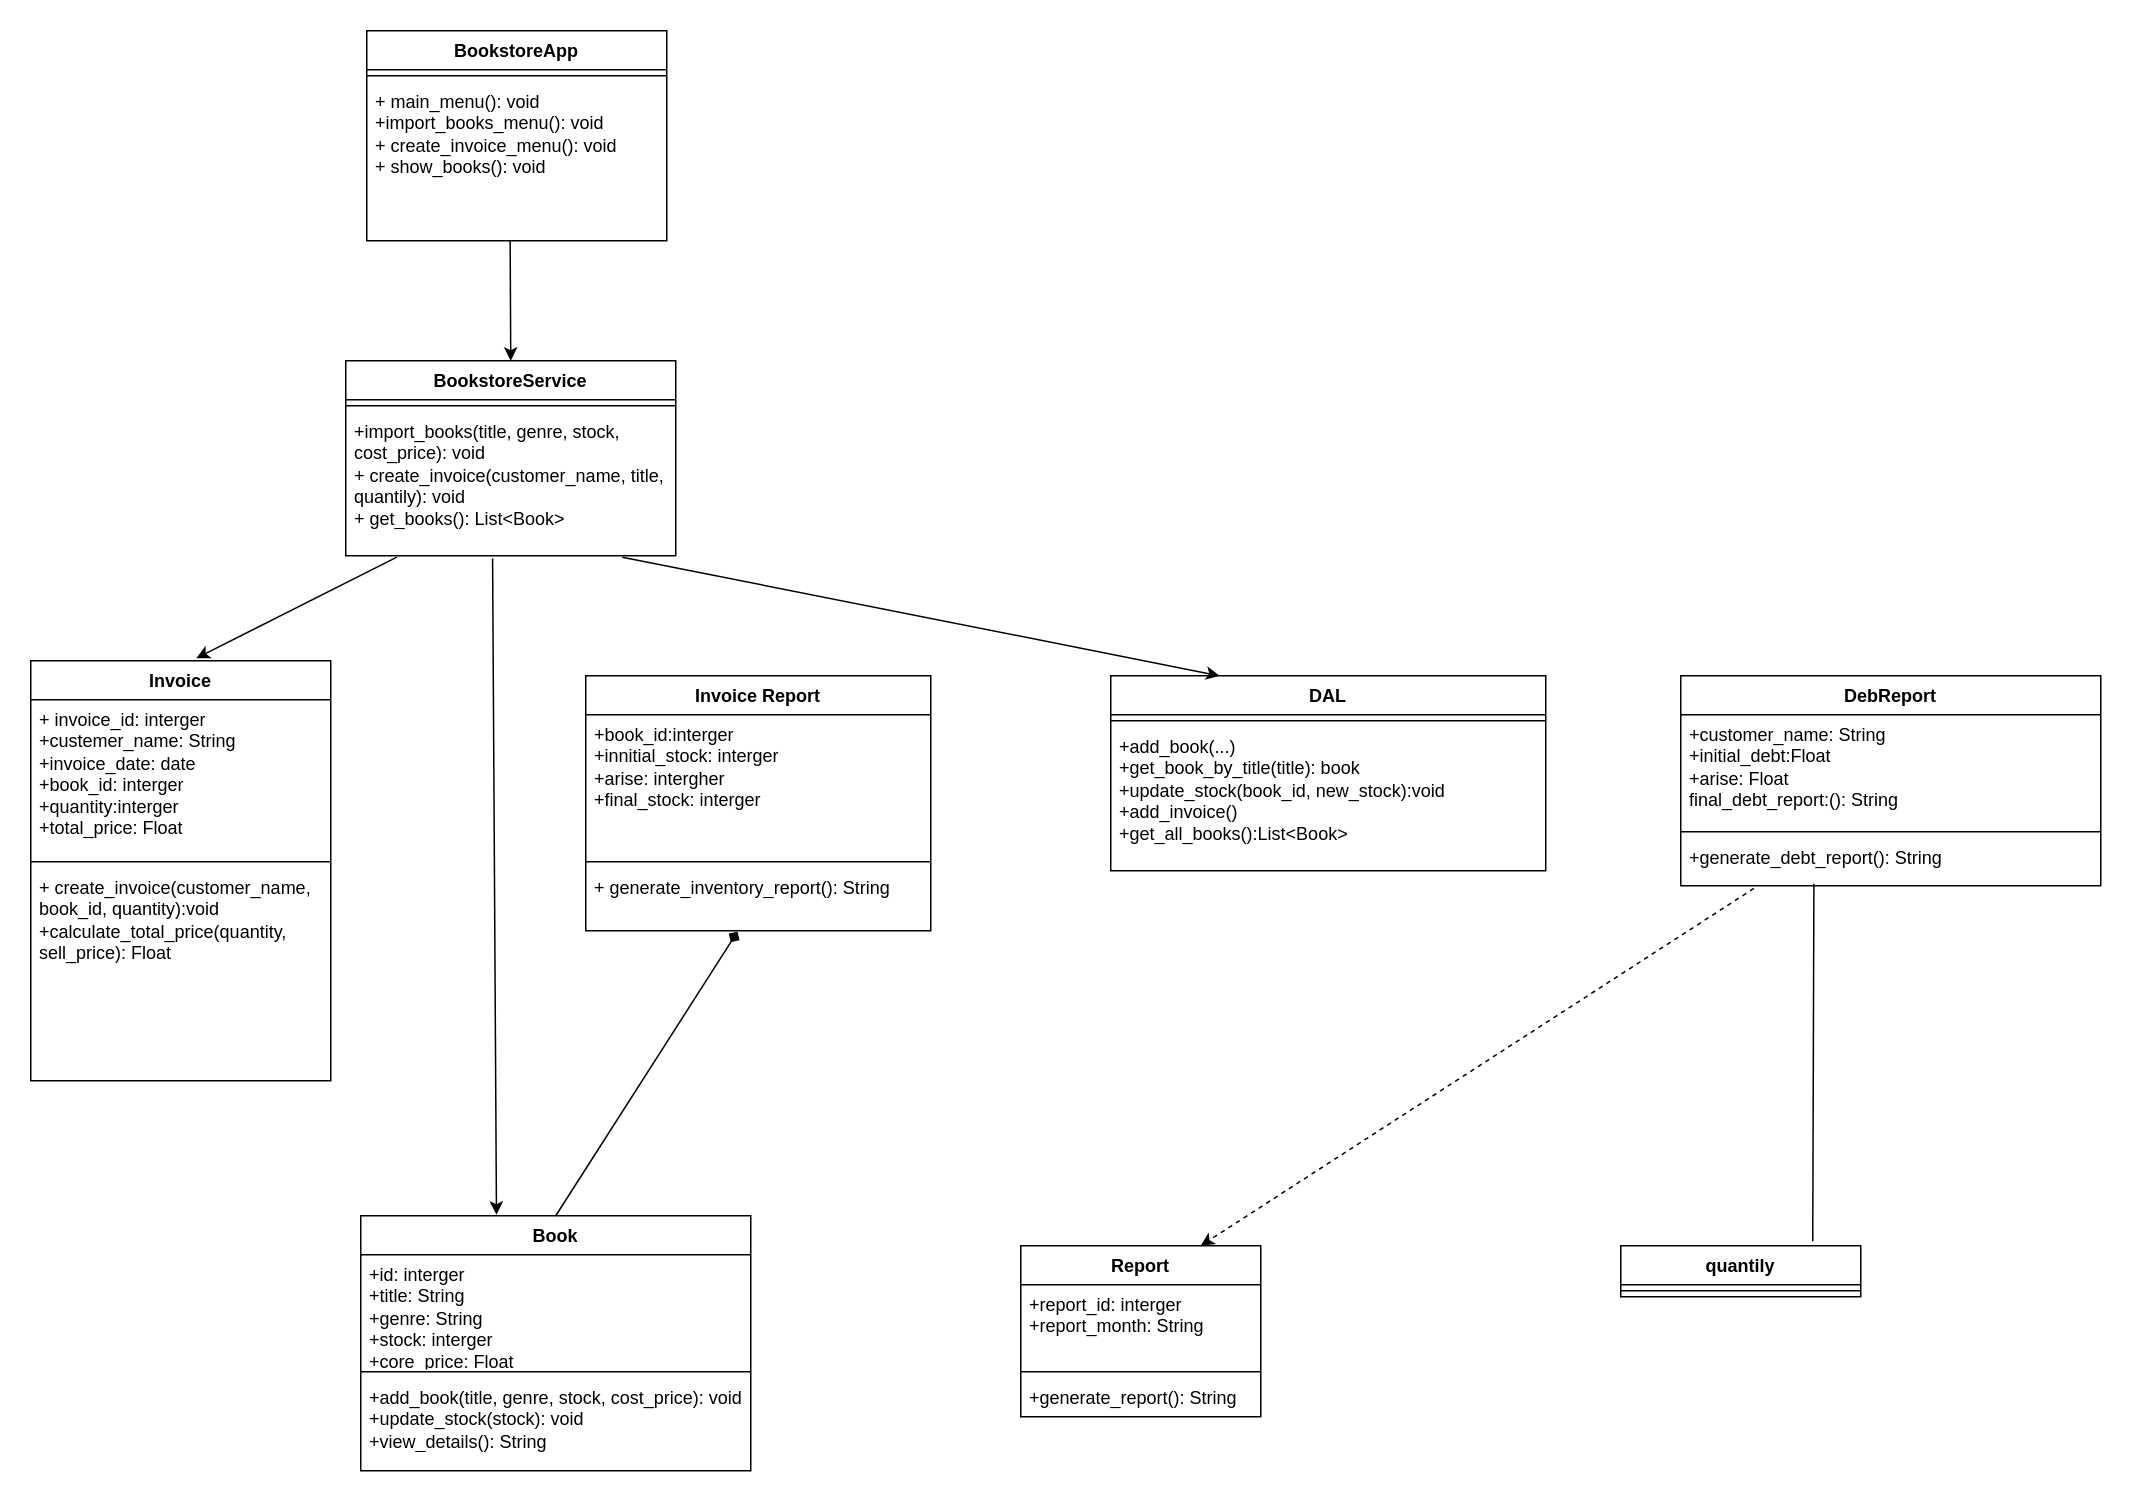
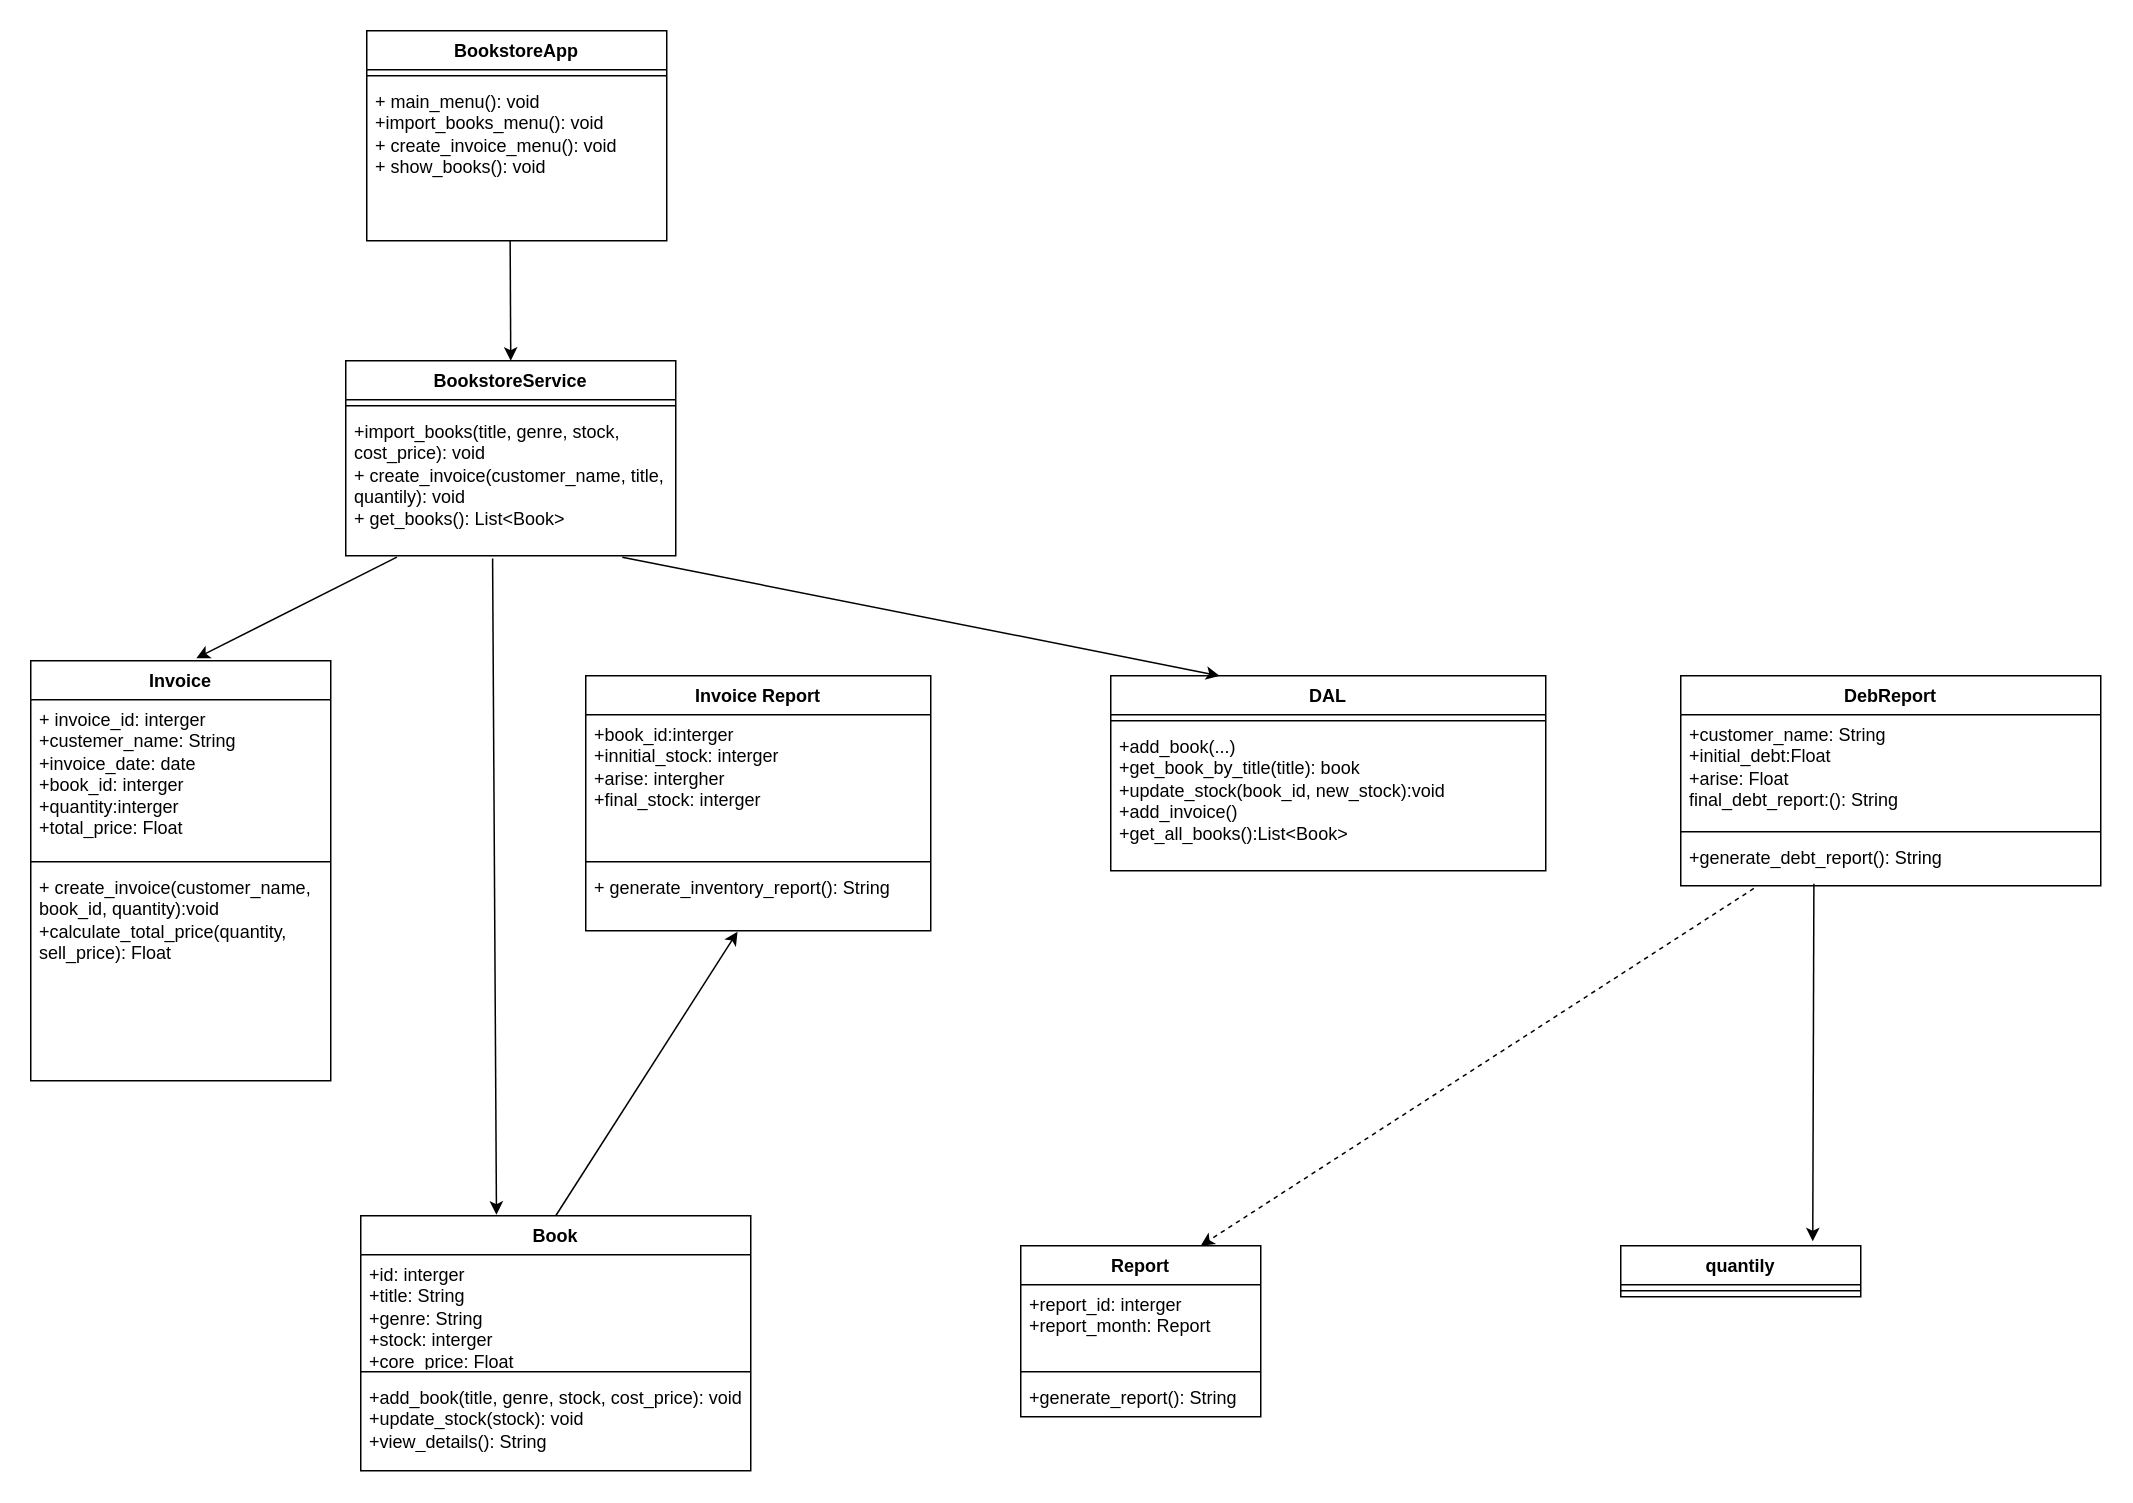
edge "Book" -> "+ generate_inventory_report(): String": arrowhead diamond -> classic
edge "+generate_debt_report(): String" -- "quantily": arrowhead none -> classic
node "+report_id: interger +report_month: String": label "+report_id: interger +report_month: String" -> "+report_id: interger +report_month: Report"
